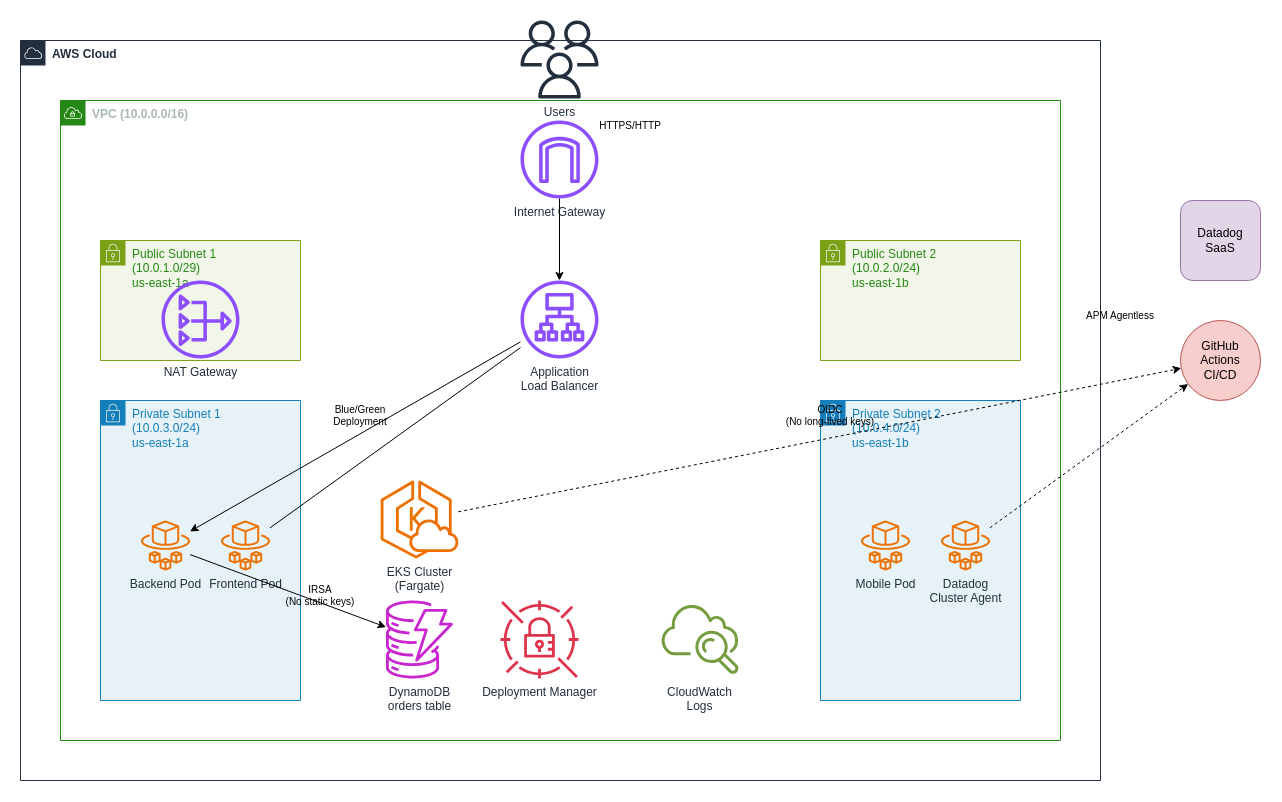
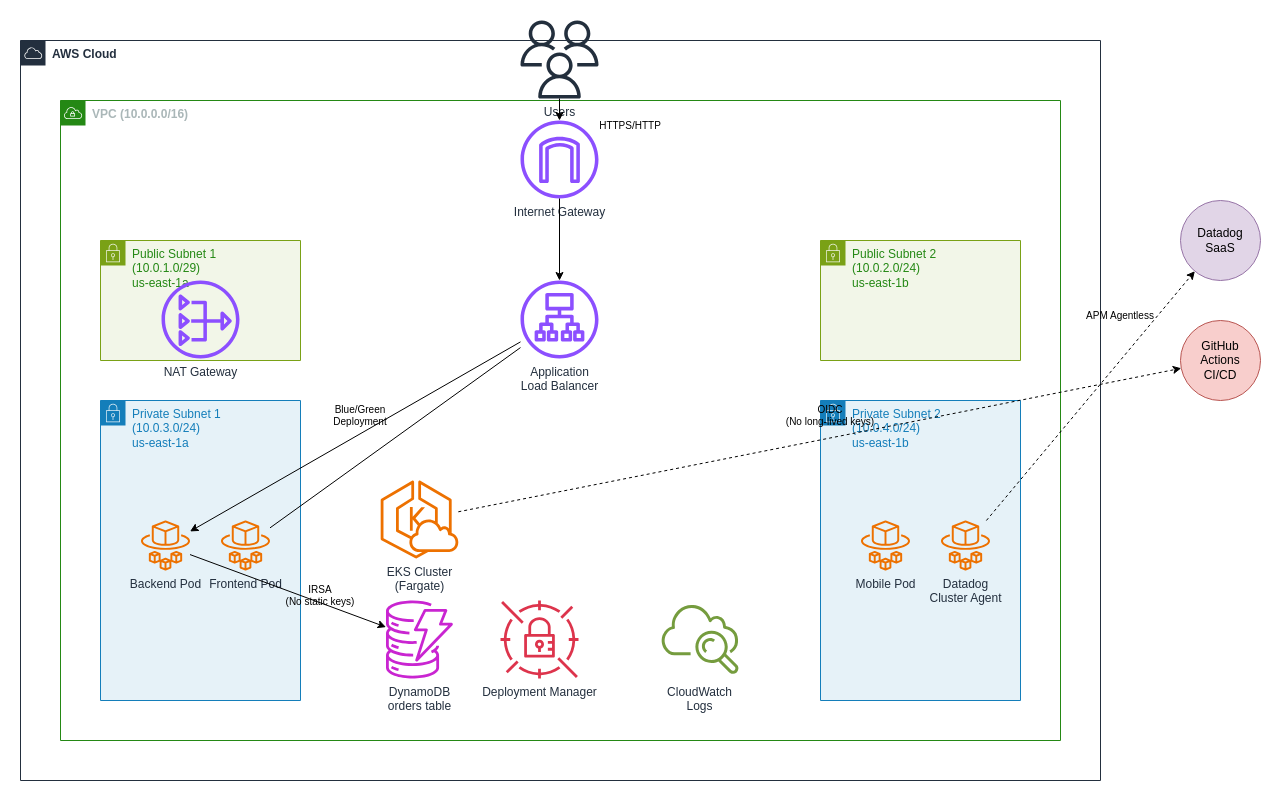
edge "Users" -> "Internet Gateway": added
node "Datadog SaaS": shape rounded rectangle -> ellipse
edge "Datadog Cluster Agent" -> "GitHub Actions CI/CD": now "Datadog Cluster Agent" -> "Datadog SaaS"
